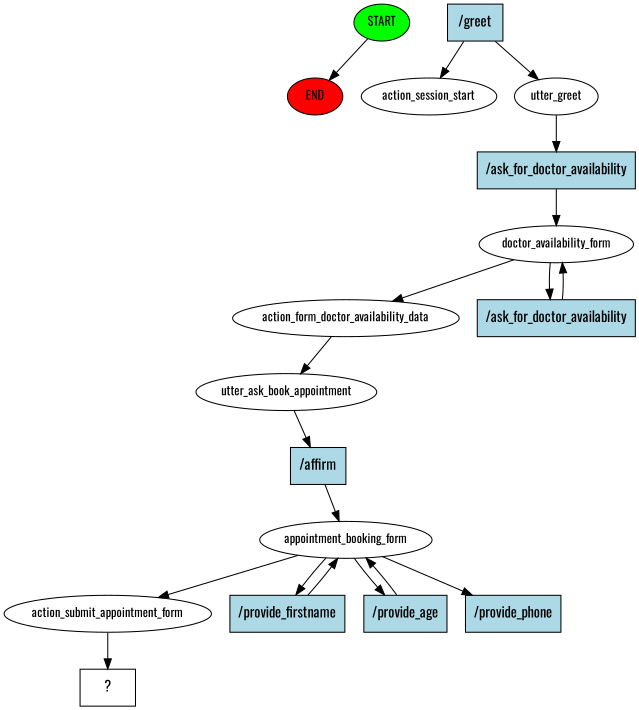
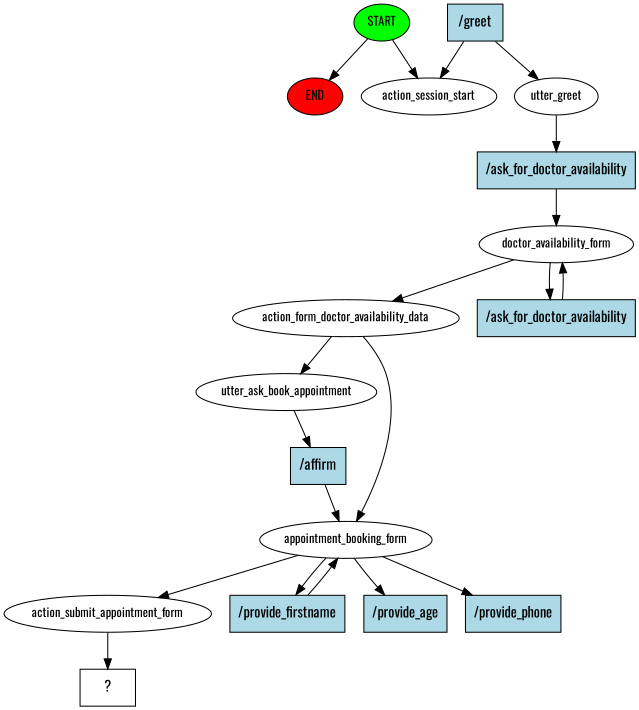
edge "START" -> "action_session_start": added
edge "/provide_age" -> "appointment_booking_form": now "action_form_doctor_availability_data" -> "appointment_booking_form"
